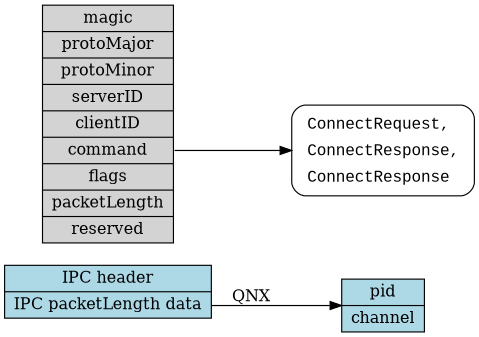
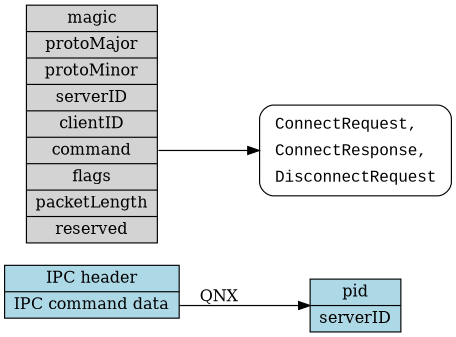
node "ConnectRequest,": text "ConnectResponse" -> "DisconnectRequest"
node "IPC header": text "IPC packetLength data" -> "IPC command data"
node "pid": text "channel" -> "serverID"
